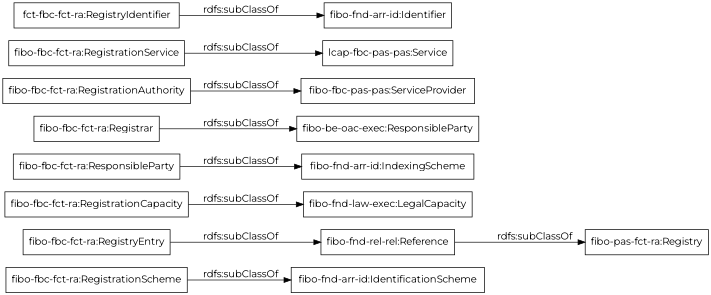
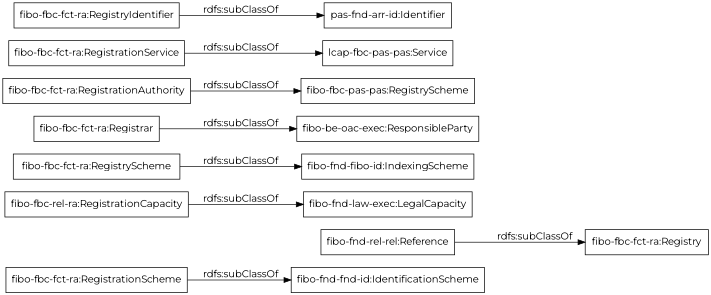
node "fct-fbc-fct-ra:RegistryIdentifier": label "fct-fbc-fct-ra:RegistryIdentifier" -> "fibo-fbc-fct-ra:RegistryIdentifier"
node "fibo-fnd-arr-id:Identifier": label "fibo-fnd-arr-id:Identifier" -> "pas-fnd-arr-id:Identifier"
node "fibo-fbc-pas-pas:ServiceProvider": label "fibo-fbc-pas-pas:ServiceProvider" -> "fibo-fbc-pas-pas:RegistryScheme"
node "fibo-fbc-fct-ra:ResponsibleParty": label "fibo-fbc-fct-ra:ResponsibleParty" -> "fibo-fbc-fct-ra:RegistryScheme"
node "fibo-fnd-arr-id:IndexingScheme": label "fibo-fnd-arr-id:IndexingScheme" -> "fibo-fnd-fibo-id:IndexingScheme"
node "fibo-fbc-fct-ra:RegistrationCapacity": label "fibo-fbc-fct-ra:RegistrationCapacity" -> "fibo-fbc-rel-ra:RegistrationCapacity"
node "fibo-fbc-fct-ra:RegistryEntry": removed
node "fibo-pas-fct-ra:Registry": label "fibo-pas-fct-ra:Registry" -> "fibo-fbc-fct-ra:Registry"
node "fibo-fnd-arr-id:IdentificationScheme": label "fibo-fnd-arr-id:IdentificationScheme" -> "fibo-fnd-fnd-id:IdentificationScheme"
